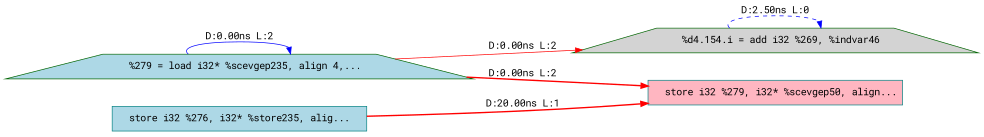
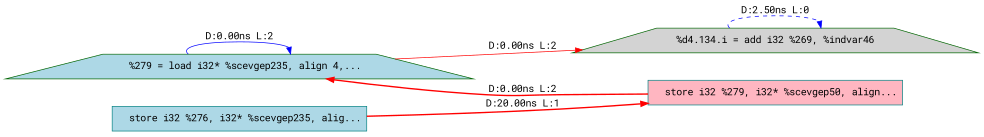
node "%d4.154.i = add i32 %269, %indvar46": label "%d4.154.i = add i32 %269, %indvar46" -> "%d4.134.i = add i32 %269, %indvar46"
edge "%279 = load i32* %scevgep235, align 4,..." -> "store i32 %279, i32* %scevgep50, align...": reversed
node "store i32 %276, i32* %store235, alig...": label "store i32 %276, i32* %store235, alig..." -> "store i32 %276, i32* %scevgep235, alig..."
